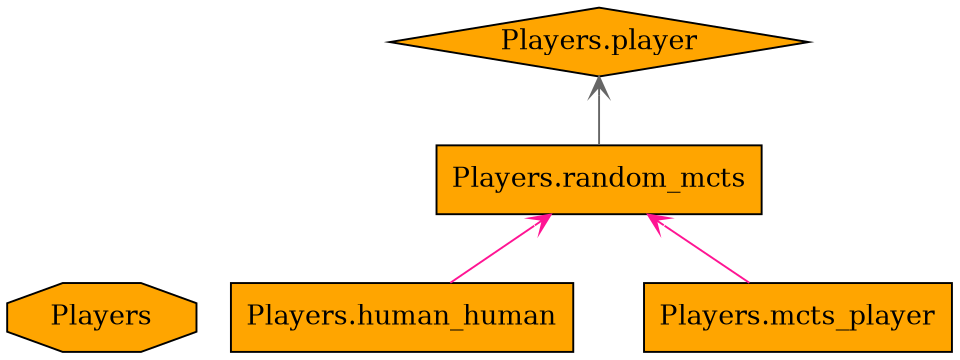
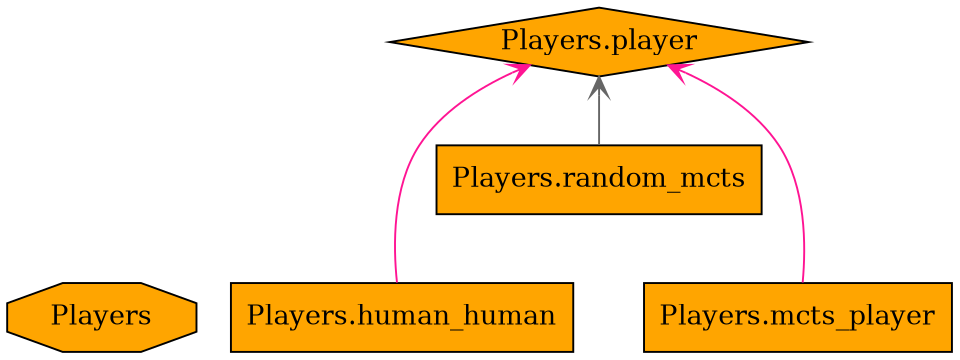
edge "Players.human_human" -> "Players.random_mcts": now "Players.human_human" -> "Players.player"
edge "Players.mcts_player" -> "Players.random_mcts": now "Players.mcts_player" -> "Players.player"
